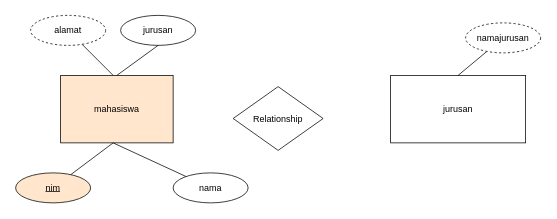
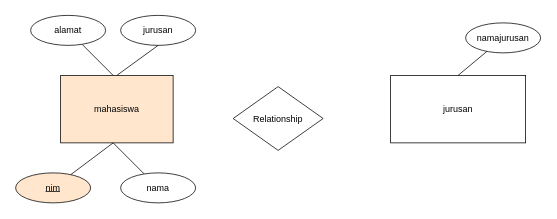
node "alamat": style dashed -> solid
node "namajurusan": style dashed -> solid
node "nama": moved (210, 188) -> (158, 188)
